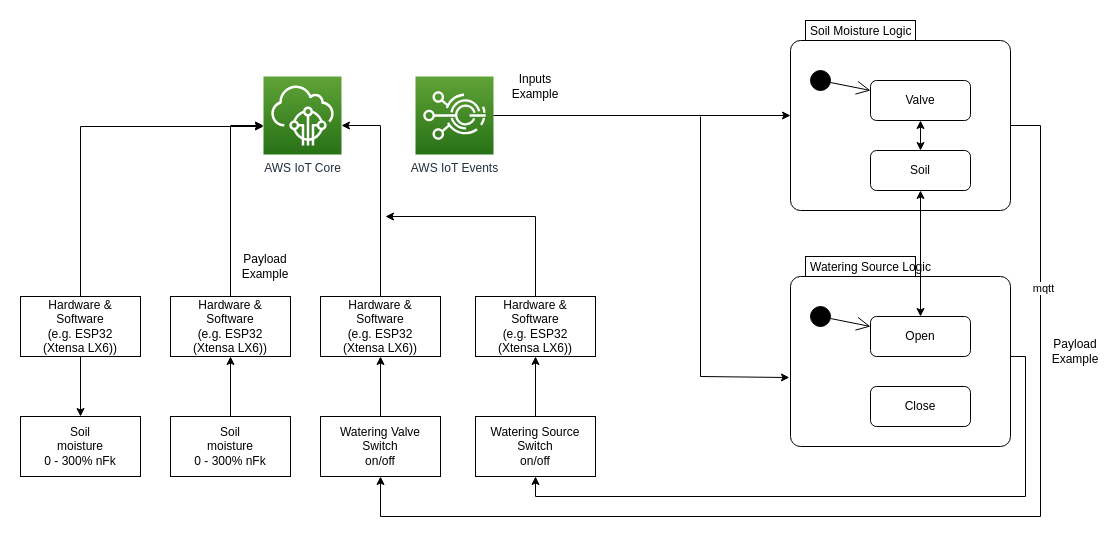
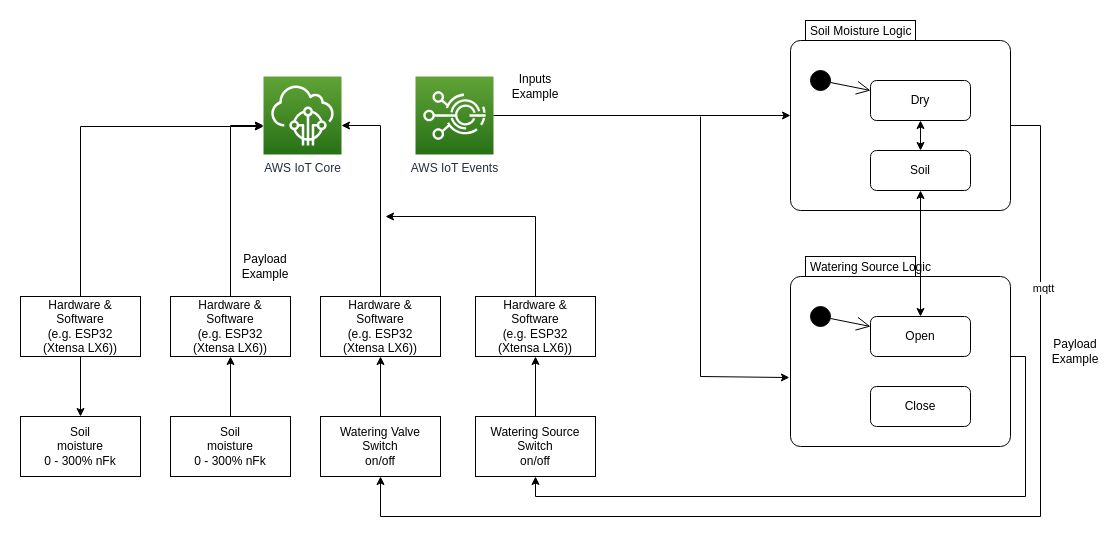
node "Valve": label "Valve" -> "Dry"
